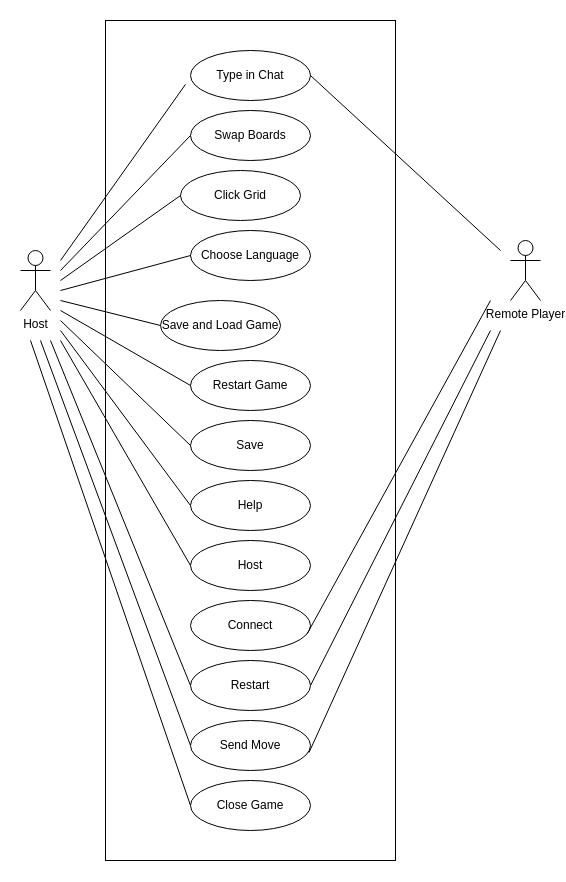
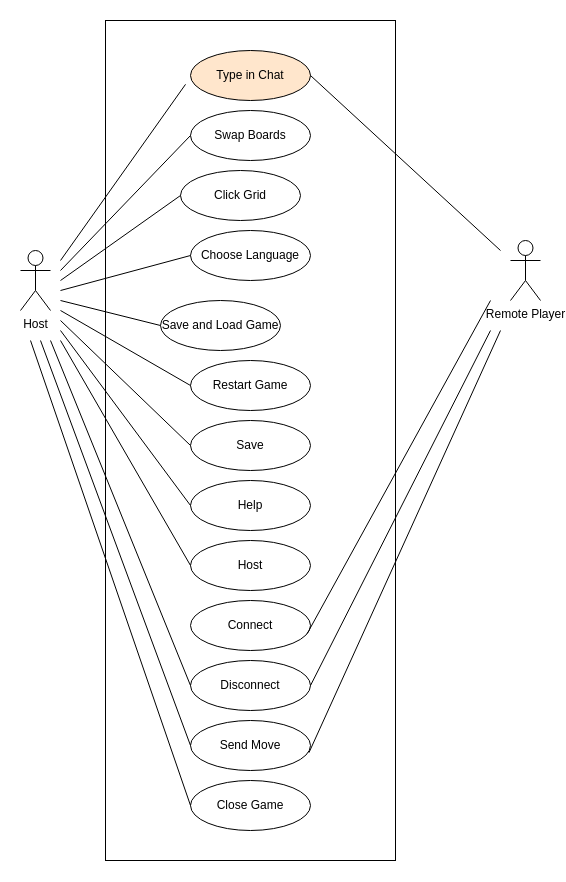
node "Type in Chat": fillcolor #ffffff -> #ffe6cc
node "Restart": label "Restart" -> "Disconnect"
